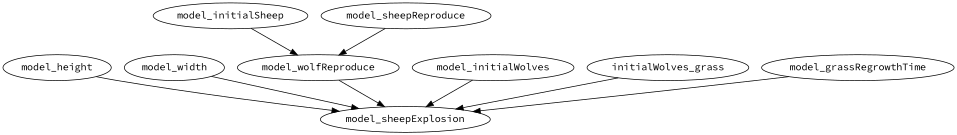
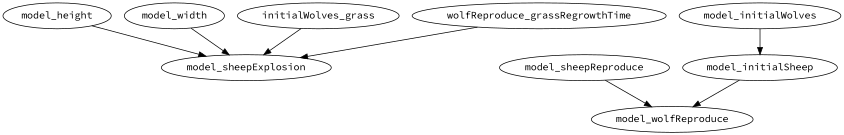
node "model_grassRegrowthTime": label "model_grassRegrowthTime" -> "wolfReproduce_grassRegrowthTime"
edge "model_wolfReproduce" -> "model_sheepExplosion": removed
edge "model_initialWolves" -> "model_sheepExplosion": now "model_initialWolves" -> "model_initialSheep"
